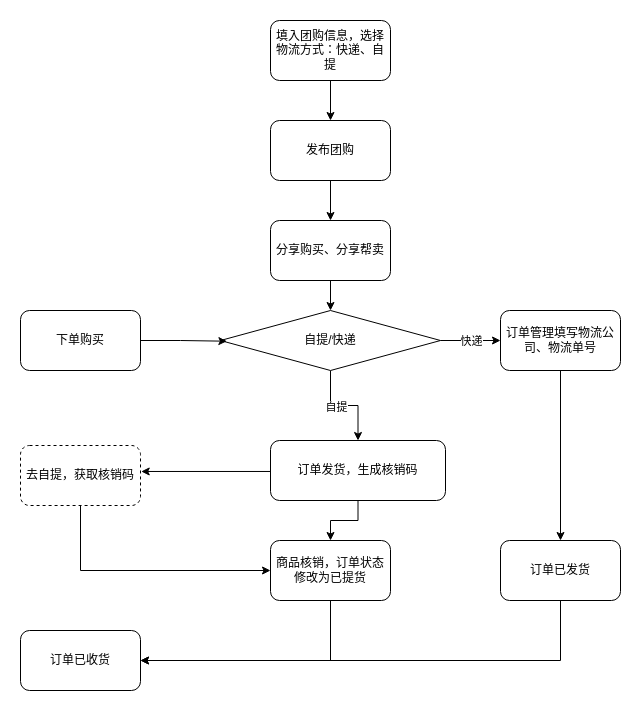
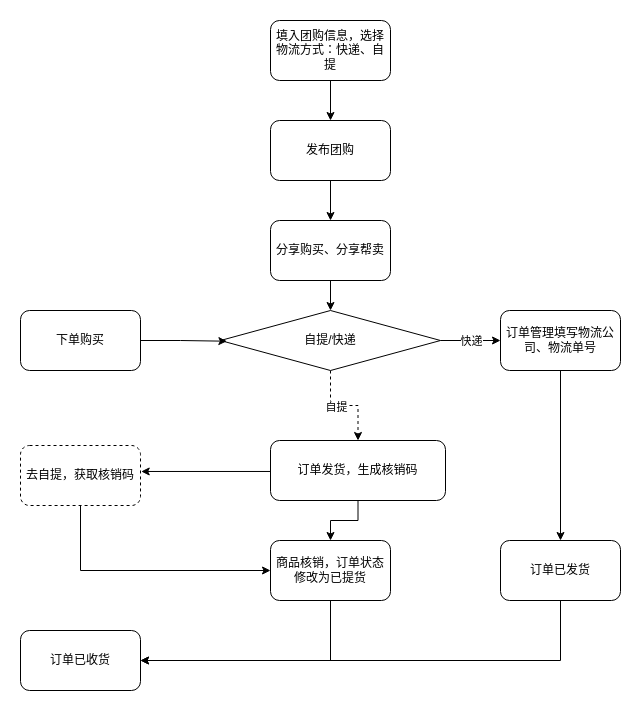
edge "自提/快递" -> "订单发货，生成核销码": style solid -> dashed
